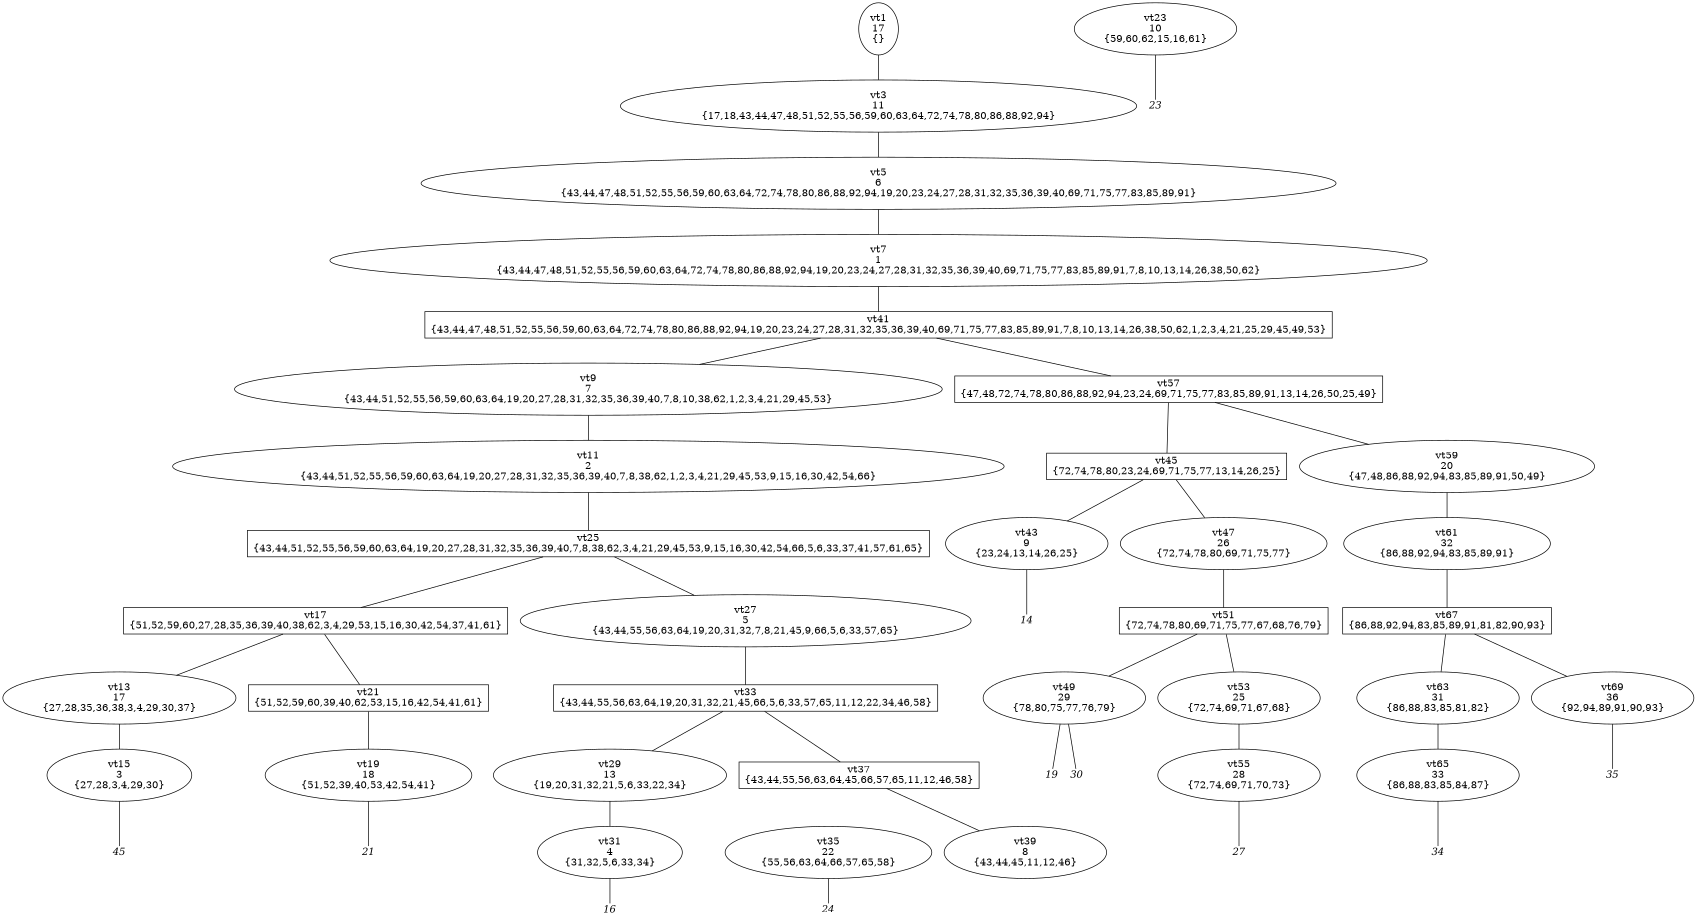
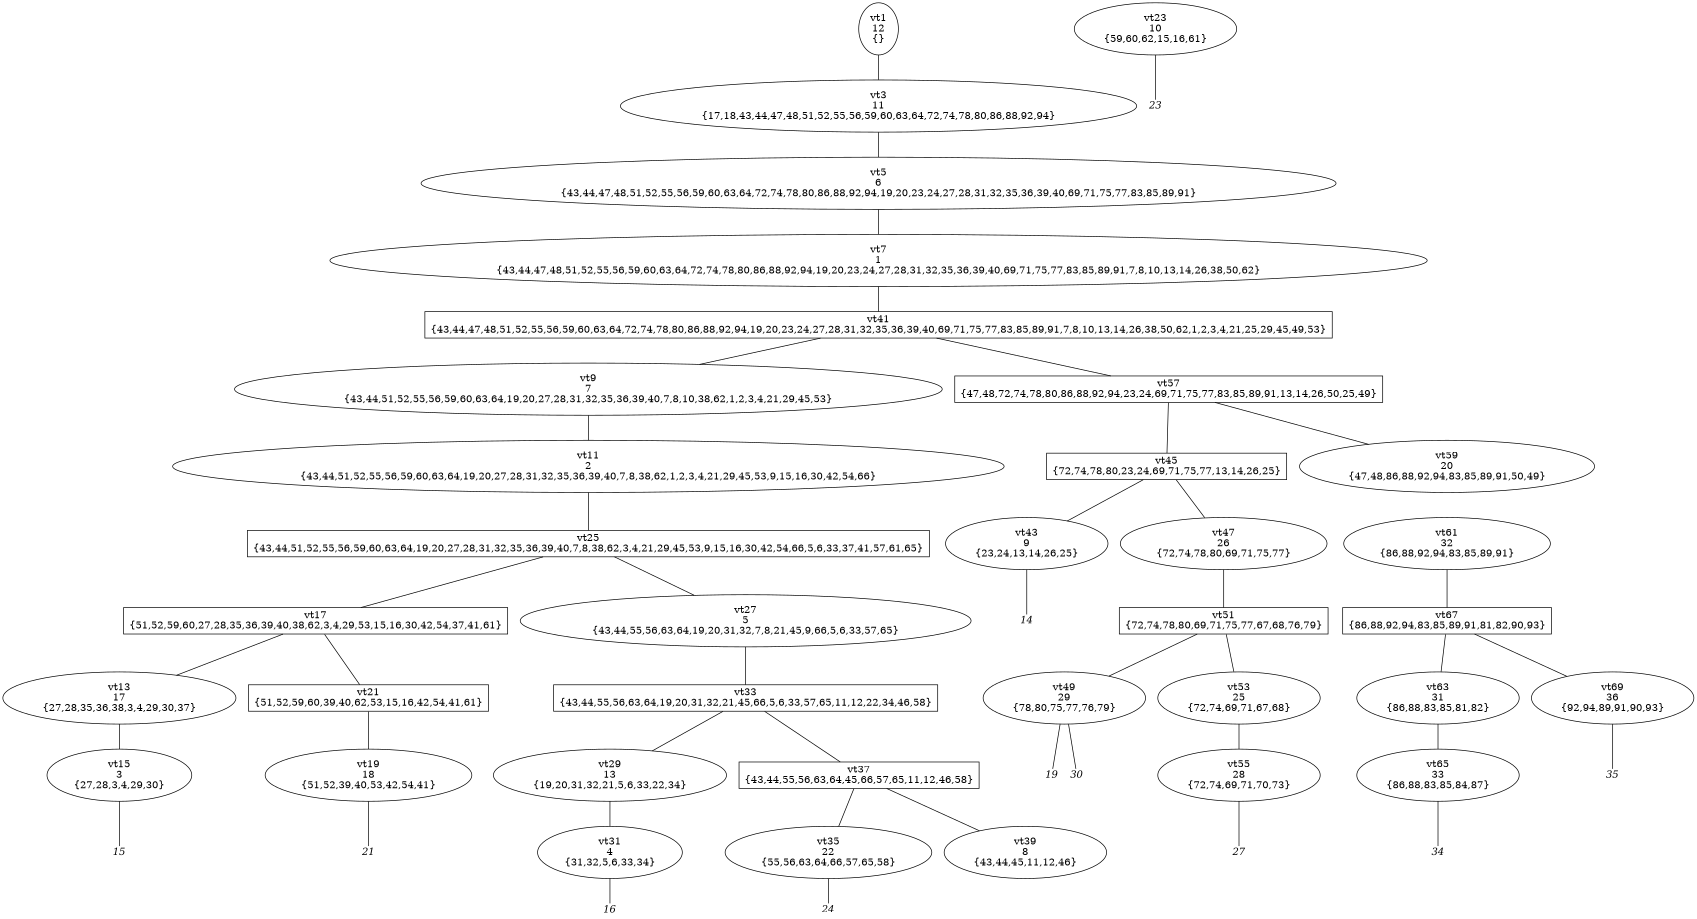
node "vt1 17 {}": label "vt1 17 {}" -> "vt1 12 {}"
edge "vt59 20 {47,48,86,88,92,94,83,85,89,91,50,49}" -- "vt61 32 {86,88,92,94,83,85,89,91}": removed
edge "vt37 {43,44,55,56,63,64,45,66,57,65,11,12,46,58}" -- "vt35 22 {55,56,63,64,66,57,65,58}": added
node "45": label "45" -> "15"
